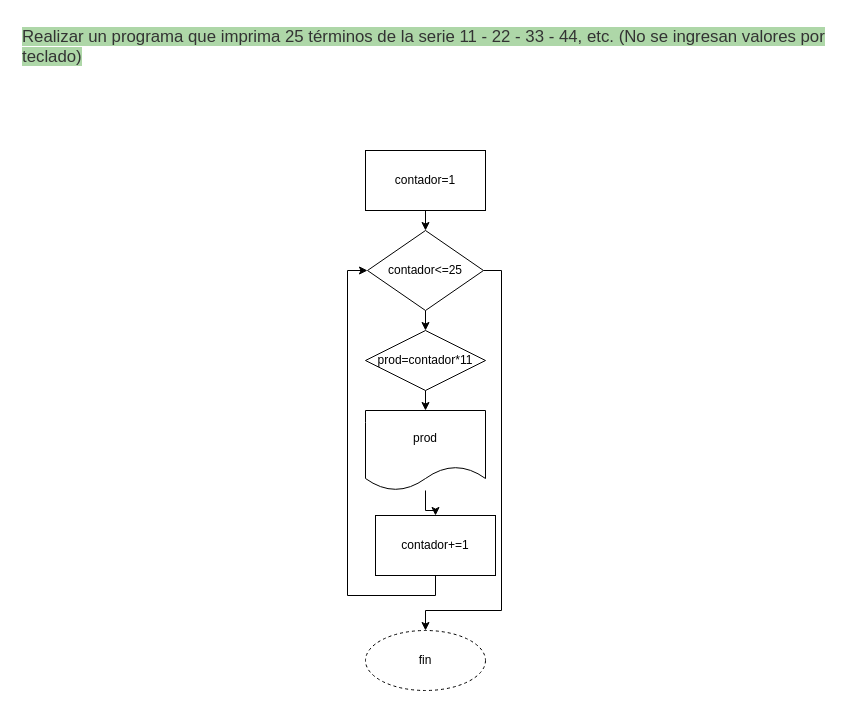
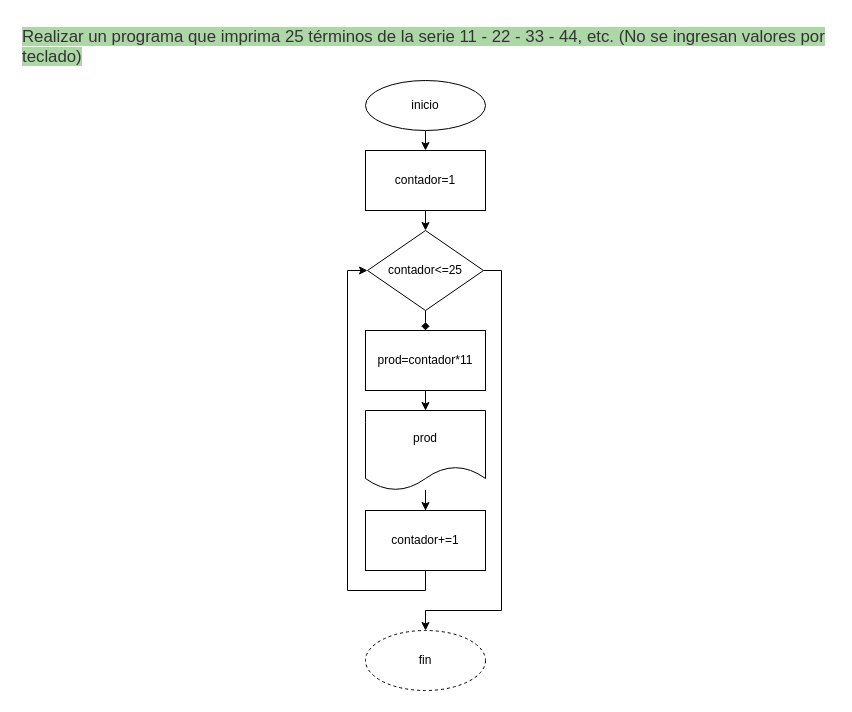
node "inicio": added
edge "inicio" -> "contador=1": added
edge "contador<=25" -> "prod=contador*11": arrowhead classic -> diamond
node "prod=contador*11": shape diamond -> rectangle
node "contador+=1": moved (436, 546) -> (426, 541)
